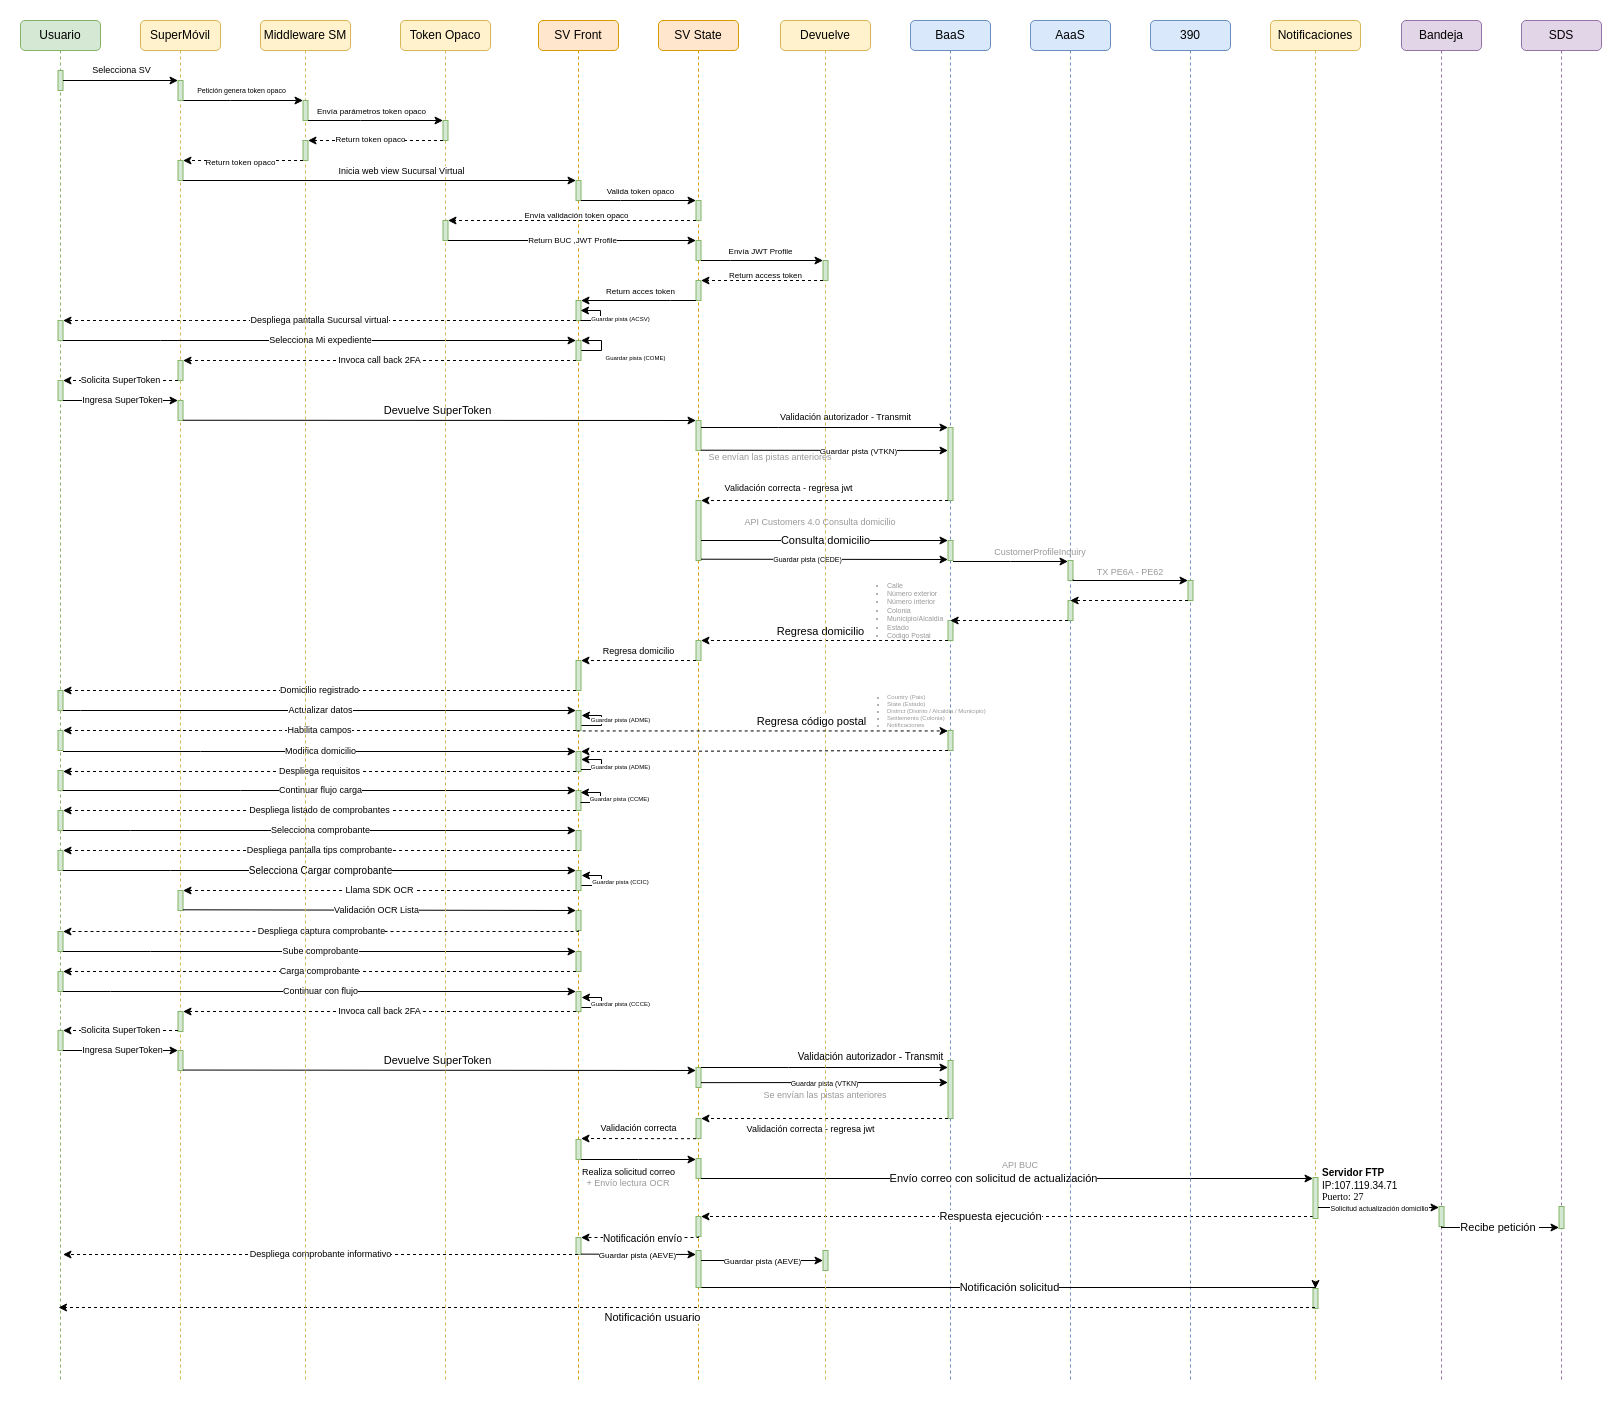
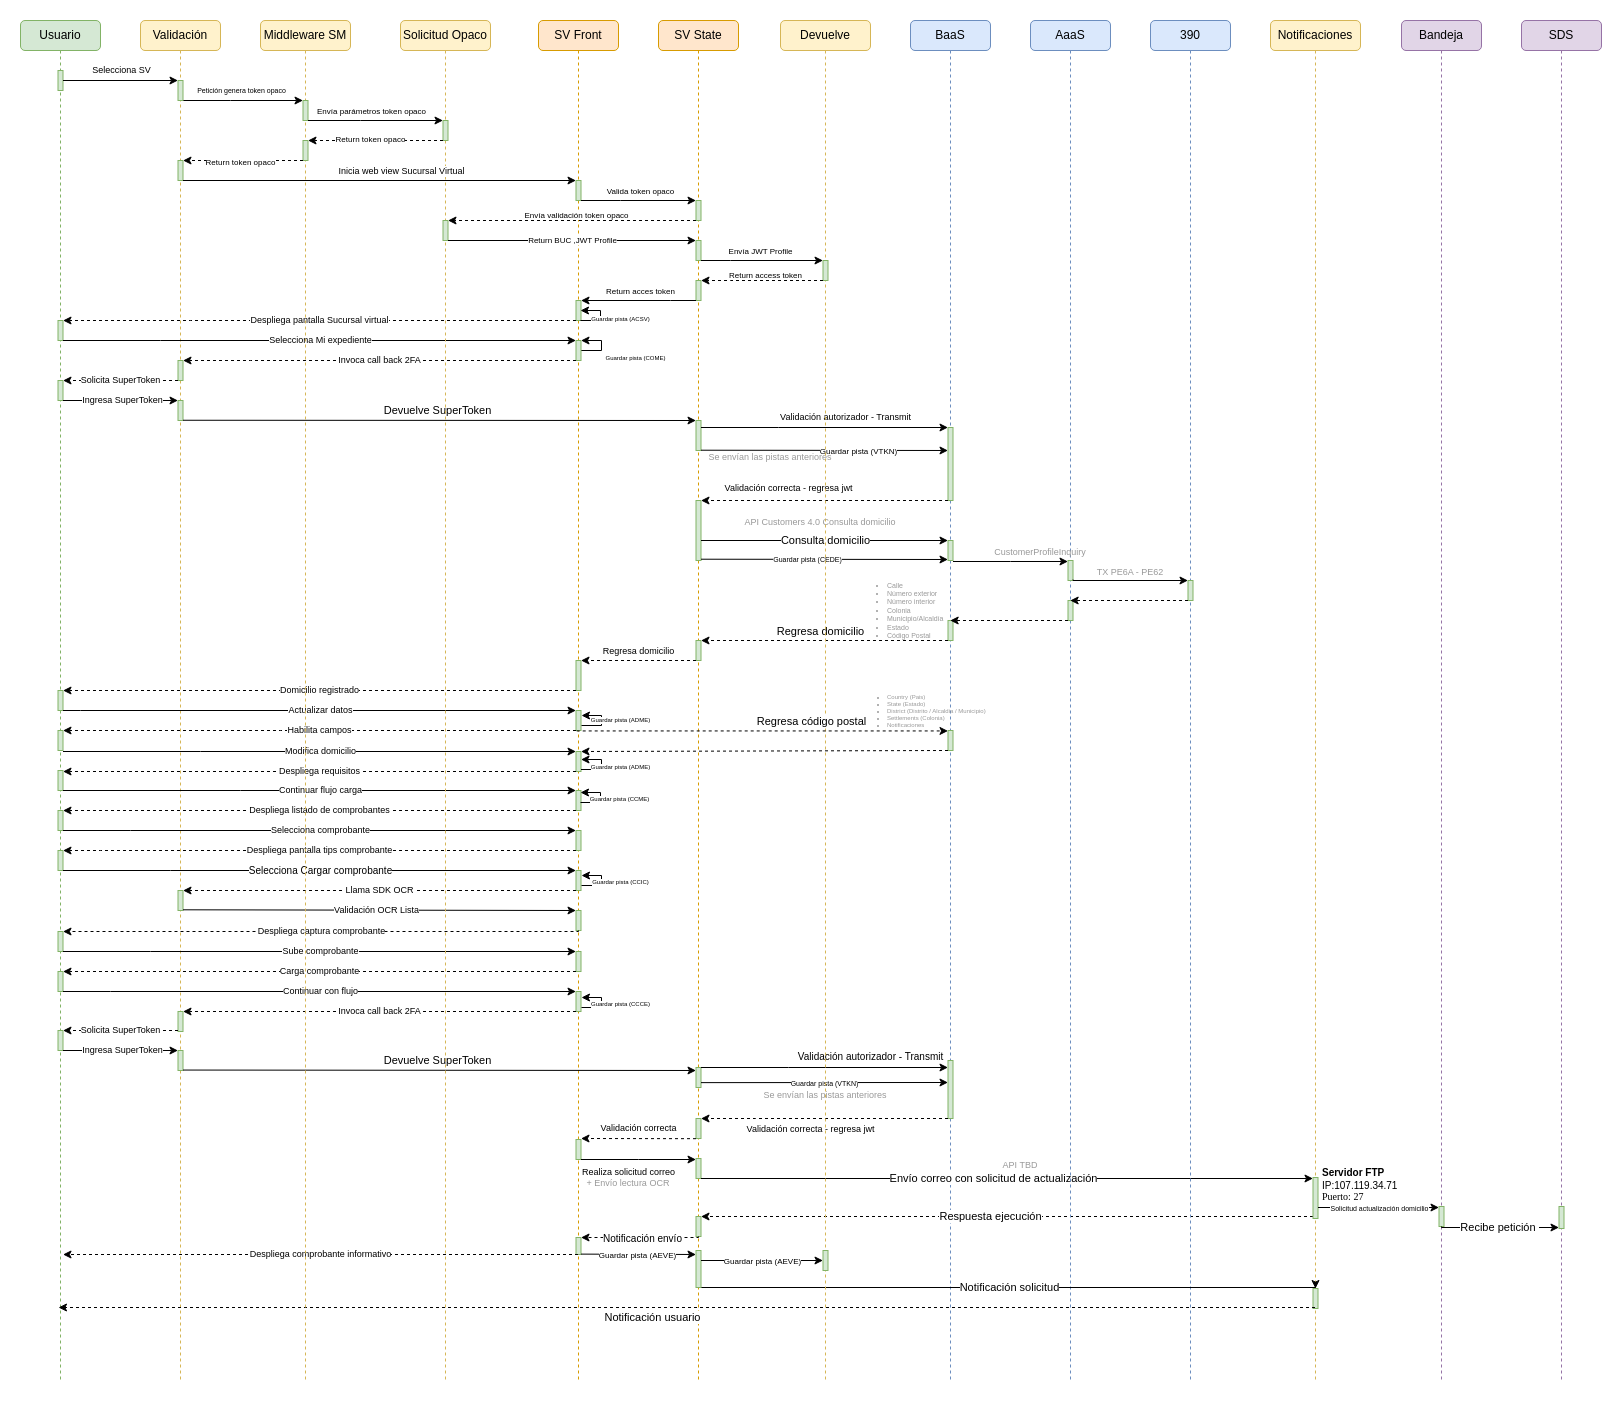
node "SuperMóvil": label "SuperMóvil" -> "Validación"
node "Token Opaco": label "Token Opaco" -> "Solicitud Opaco"
node "API BUC": label "API BUC" -> "API TBD"
